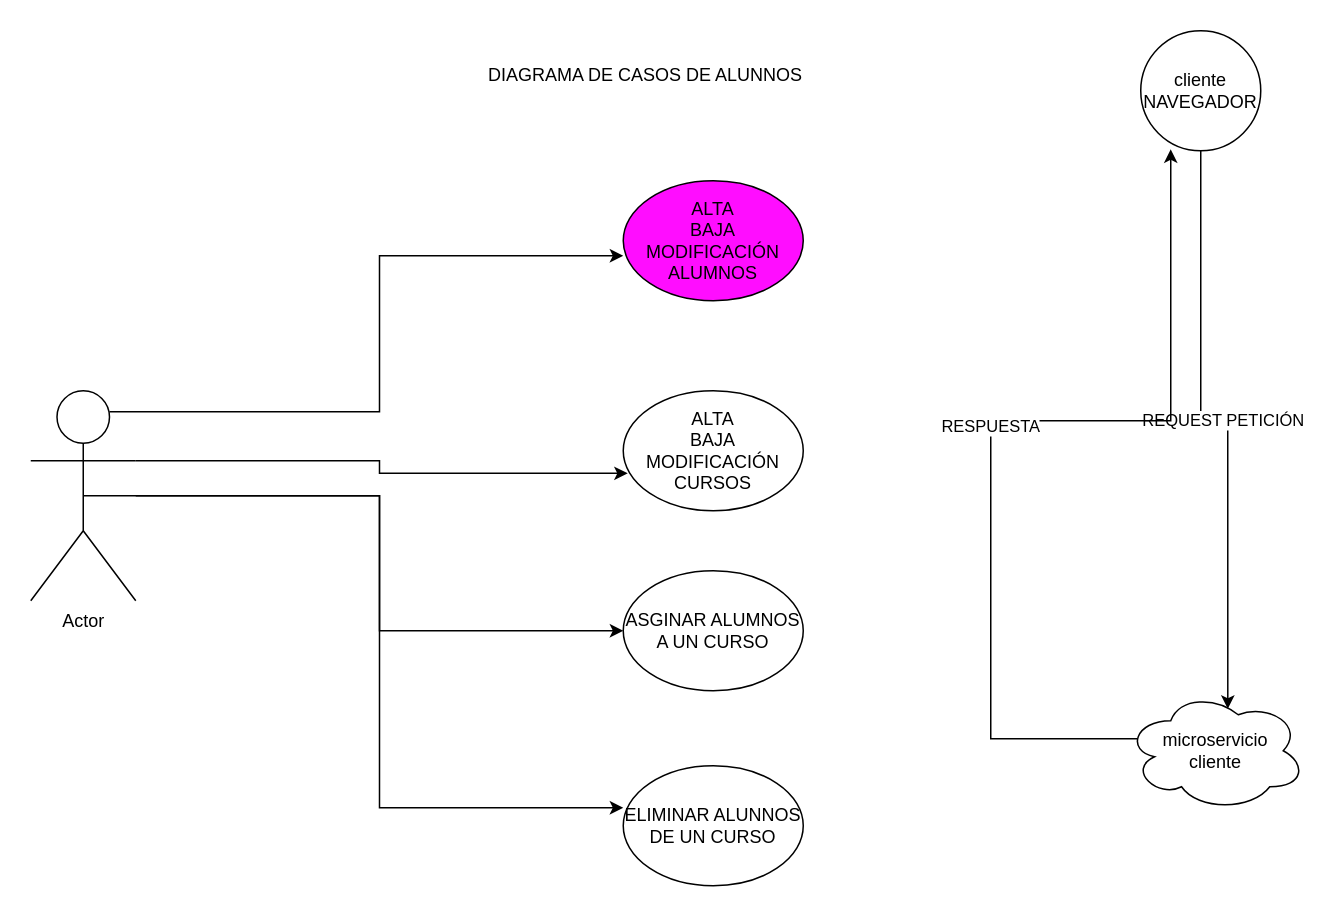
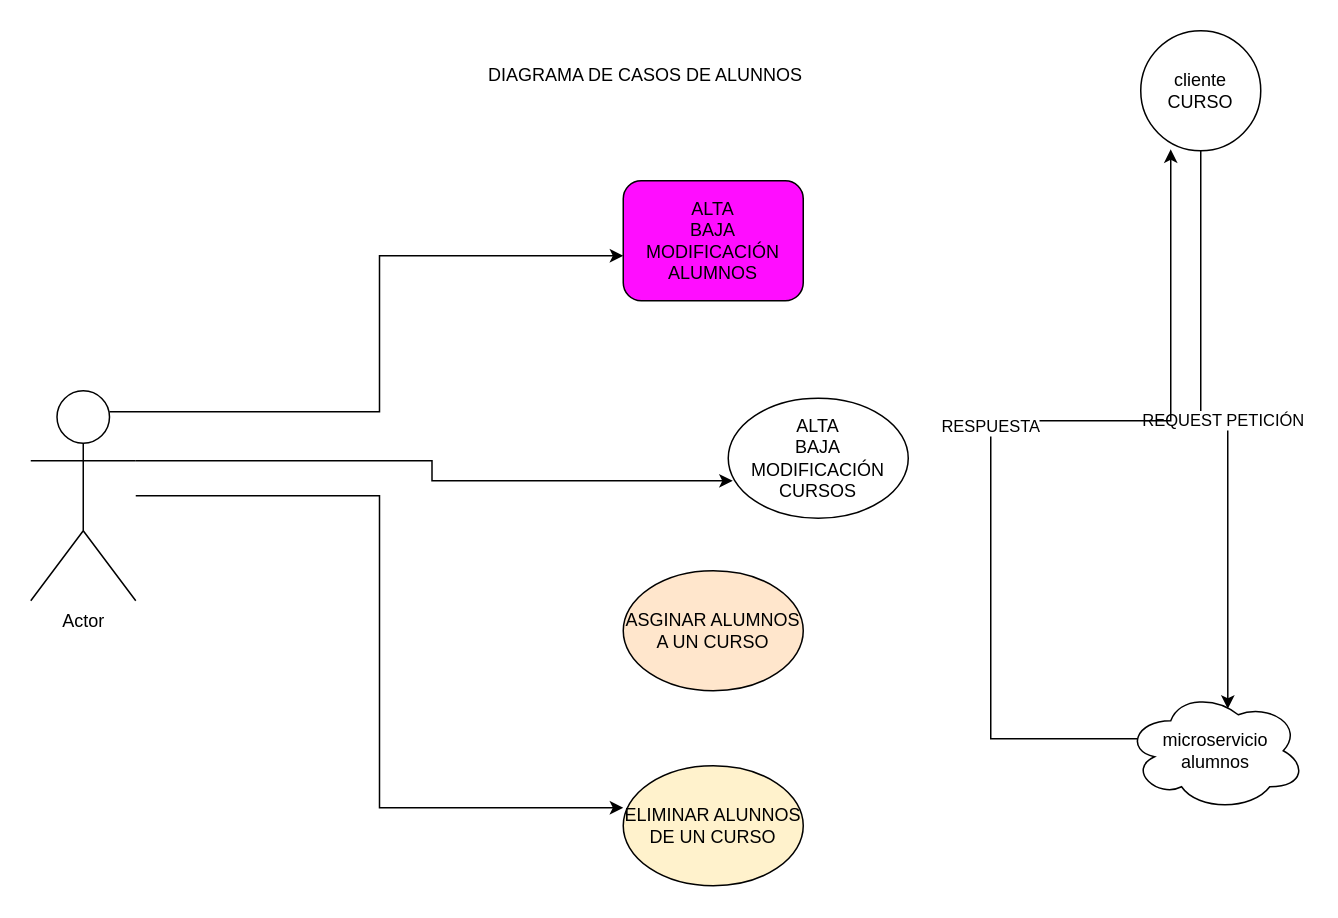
node "cliente NAVEGADOR": label "cliente NAVEGADOR" -> "cliente CURSO"
node "ALTA BAJA MODIFICACIÓN ALUMNOS": shape ellipse -> rounded rectangle
node "ALTA BAJA MODIFICACIÓN CURSOS": moved (713, 451) -> (818, 458)
edge "Actor" -> "ASGINAR ALUMNOS A UN CURSO": removed
node "ASGINAR ALUMNOS A UN CURSO": fillcolor #ffffff -> #ffe6cc
node "microservicio cliente": label "microservicio cliente" -> "microservicio alumnos"
node "ELIMINAR ALUNNOS DE UN CURSO": fillcolor #ffffff -> #fff2cc
